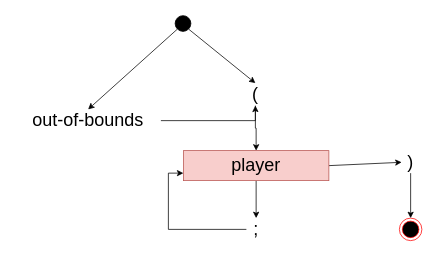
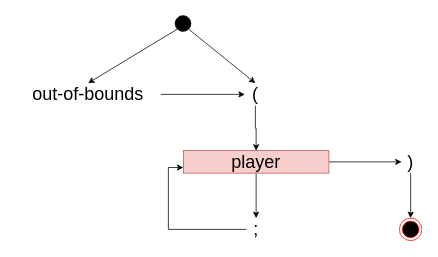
node "out-of-bounds": moved (88, 120) -> (88, 94)
node "player": size 146x30 -> 146x23
